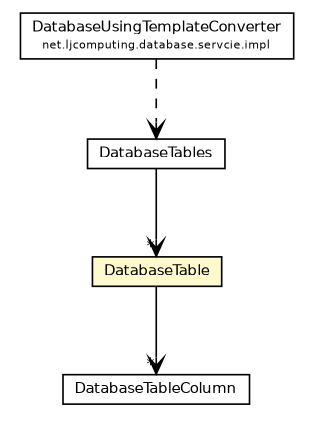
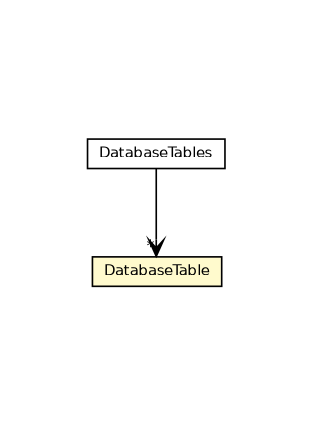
node "DatabaseUsingTemplateConverter": removed
node "DatabaseTableColumn": removed
